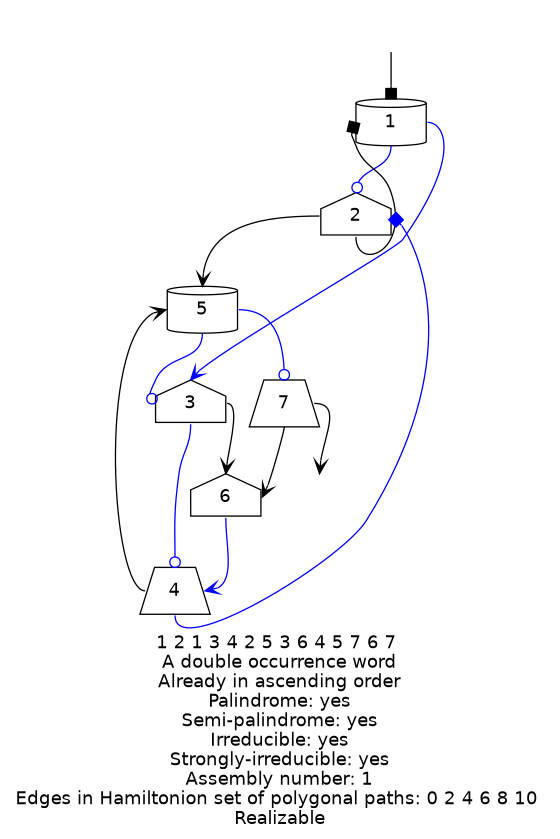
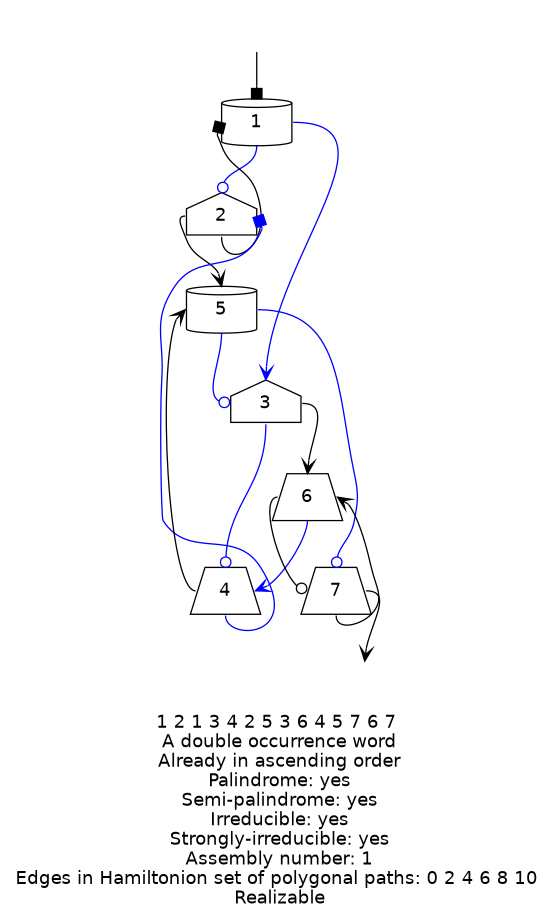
node "6": shape house -> trapezium
edge "6" -> "7": added
